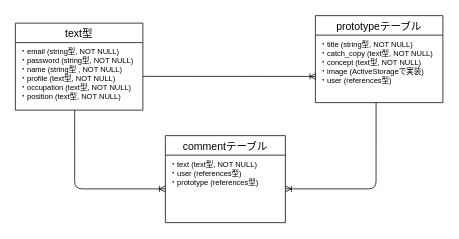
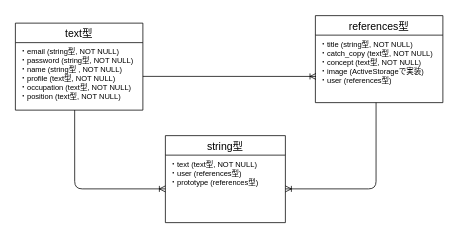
node "prototypeテーブル": label "prototypeテーブル" -> "references型"
node "commentテーブル": label "commentテーブル" -> "string型"
